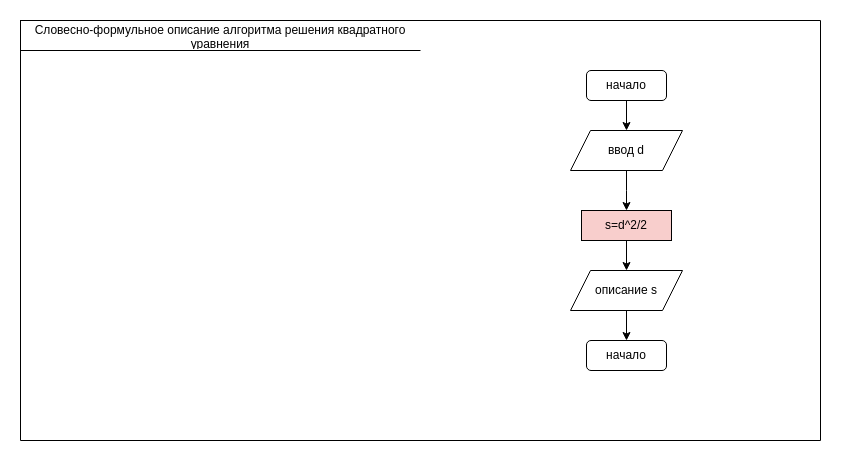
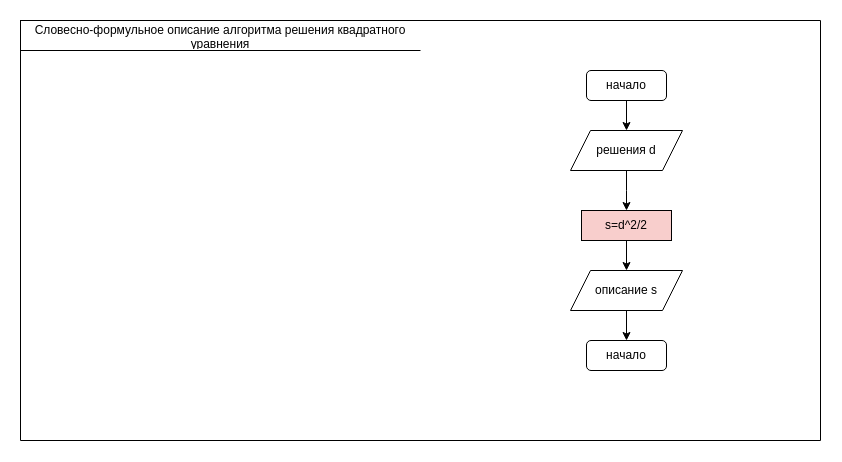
node "ввод d": label "ввод d" -> "решения d"
